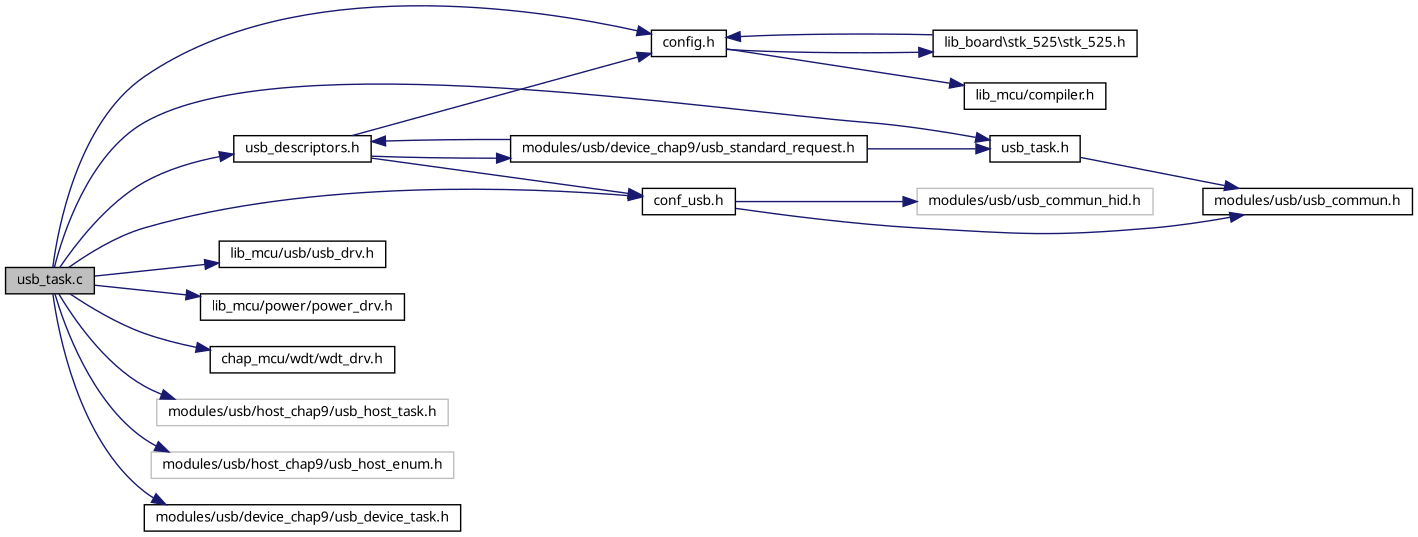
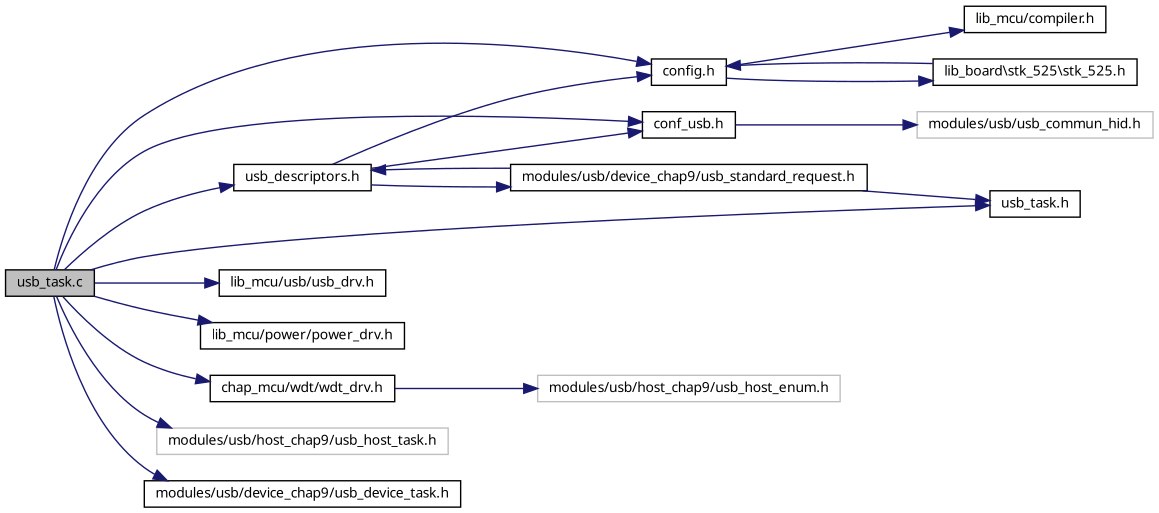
node "modules/usb/usb_commun.h": removed
edge "usb_task.c" -> "modules/usb/host_chap9/usb_host_enum.h": now "chap_mcu/wdt/wdt_drv.h" -> "modules/usb/host_chap9/usb_host_enum.h"
